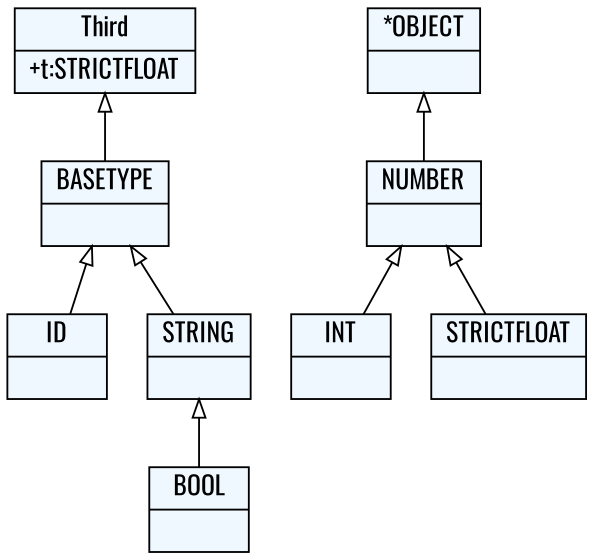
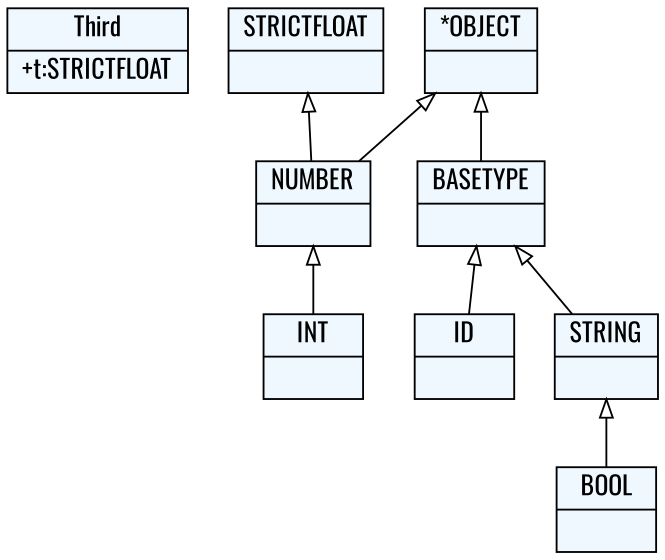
edge "BASETYPE" -> "Third": now "BASETYPE" -> "*OBJECT"
edge "STRICTFLOAT" -> "NUMBER": reversed
